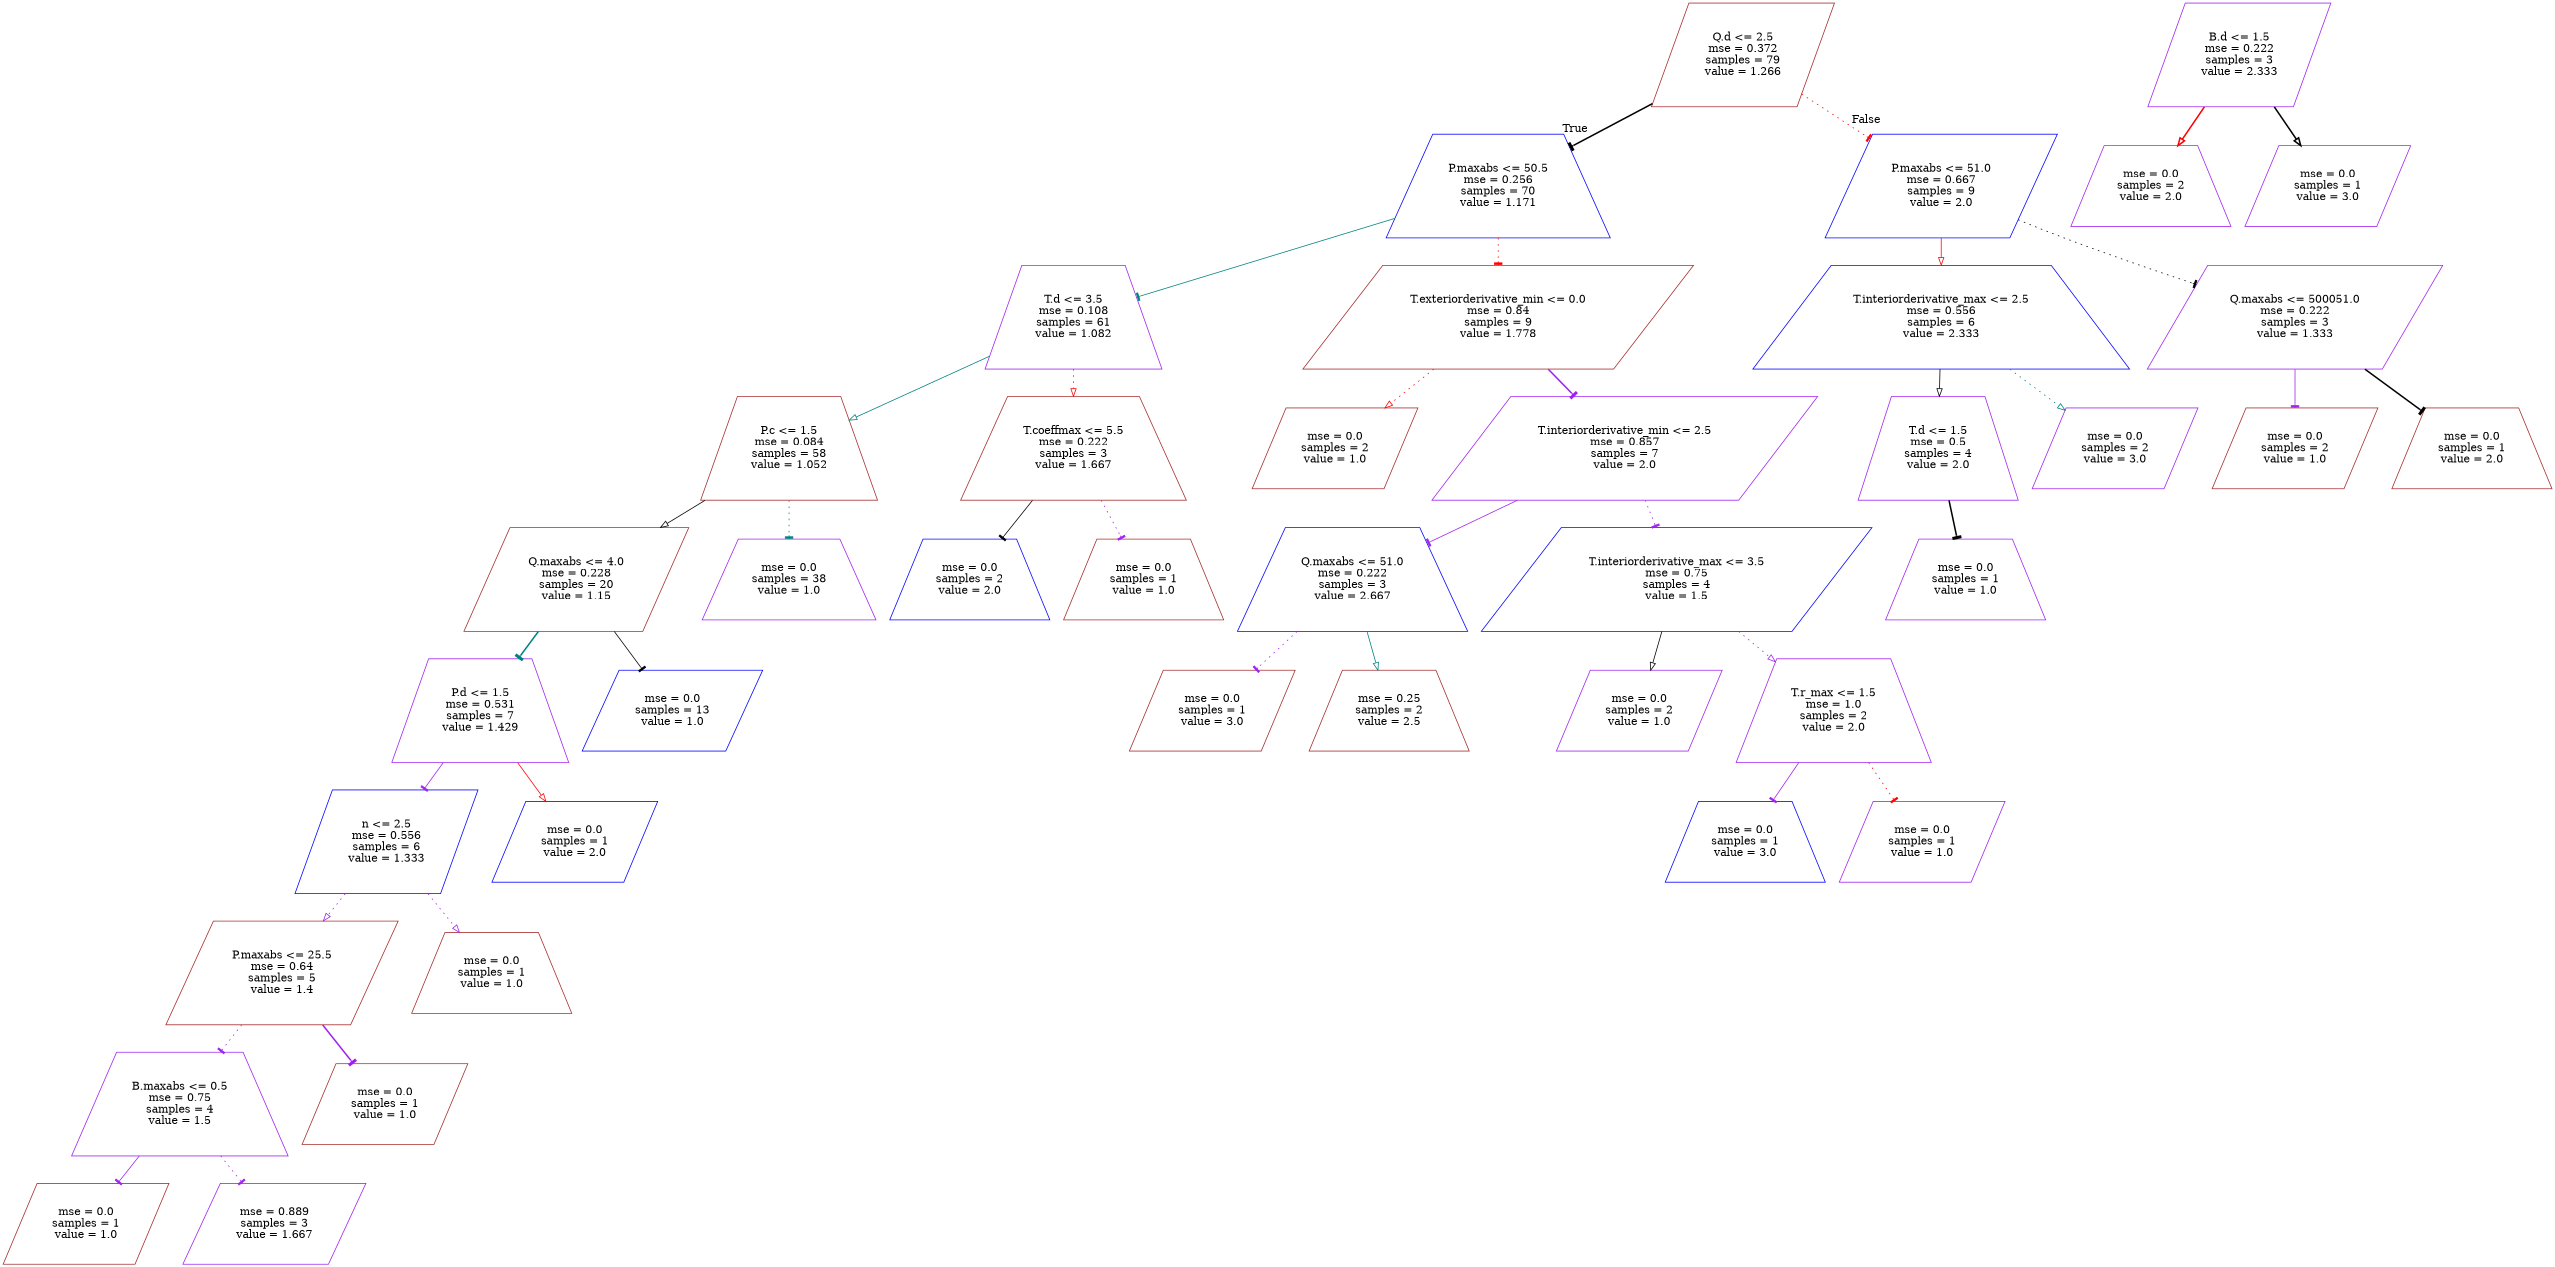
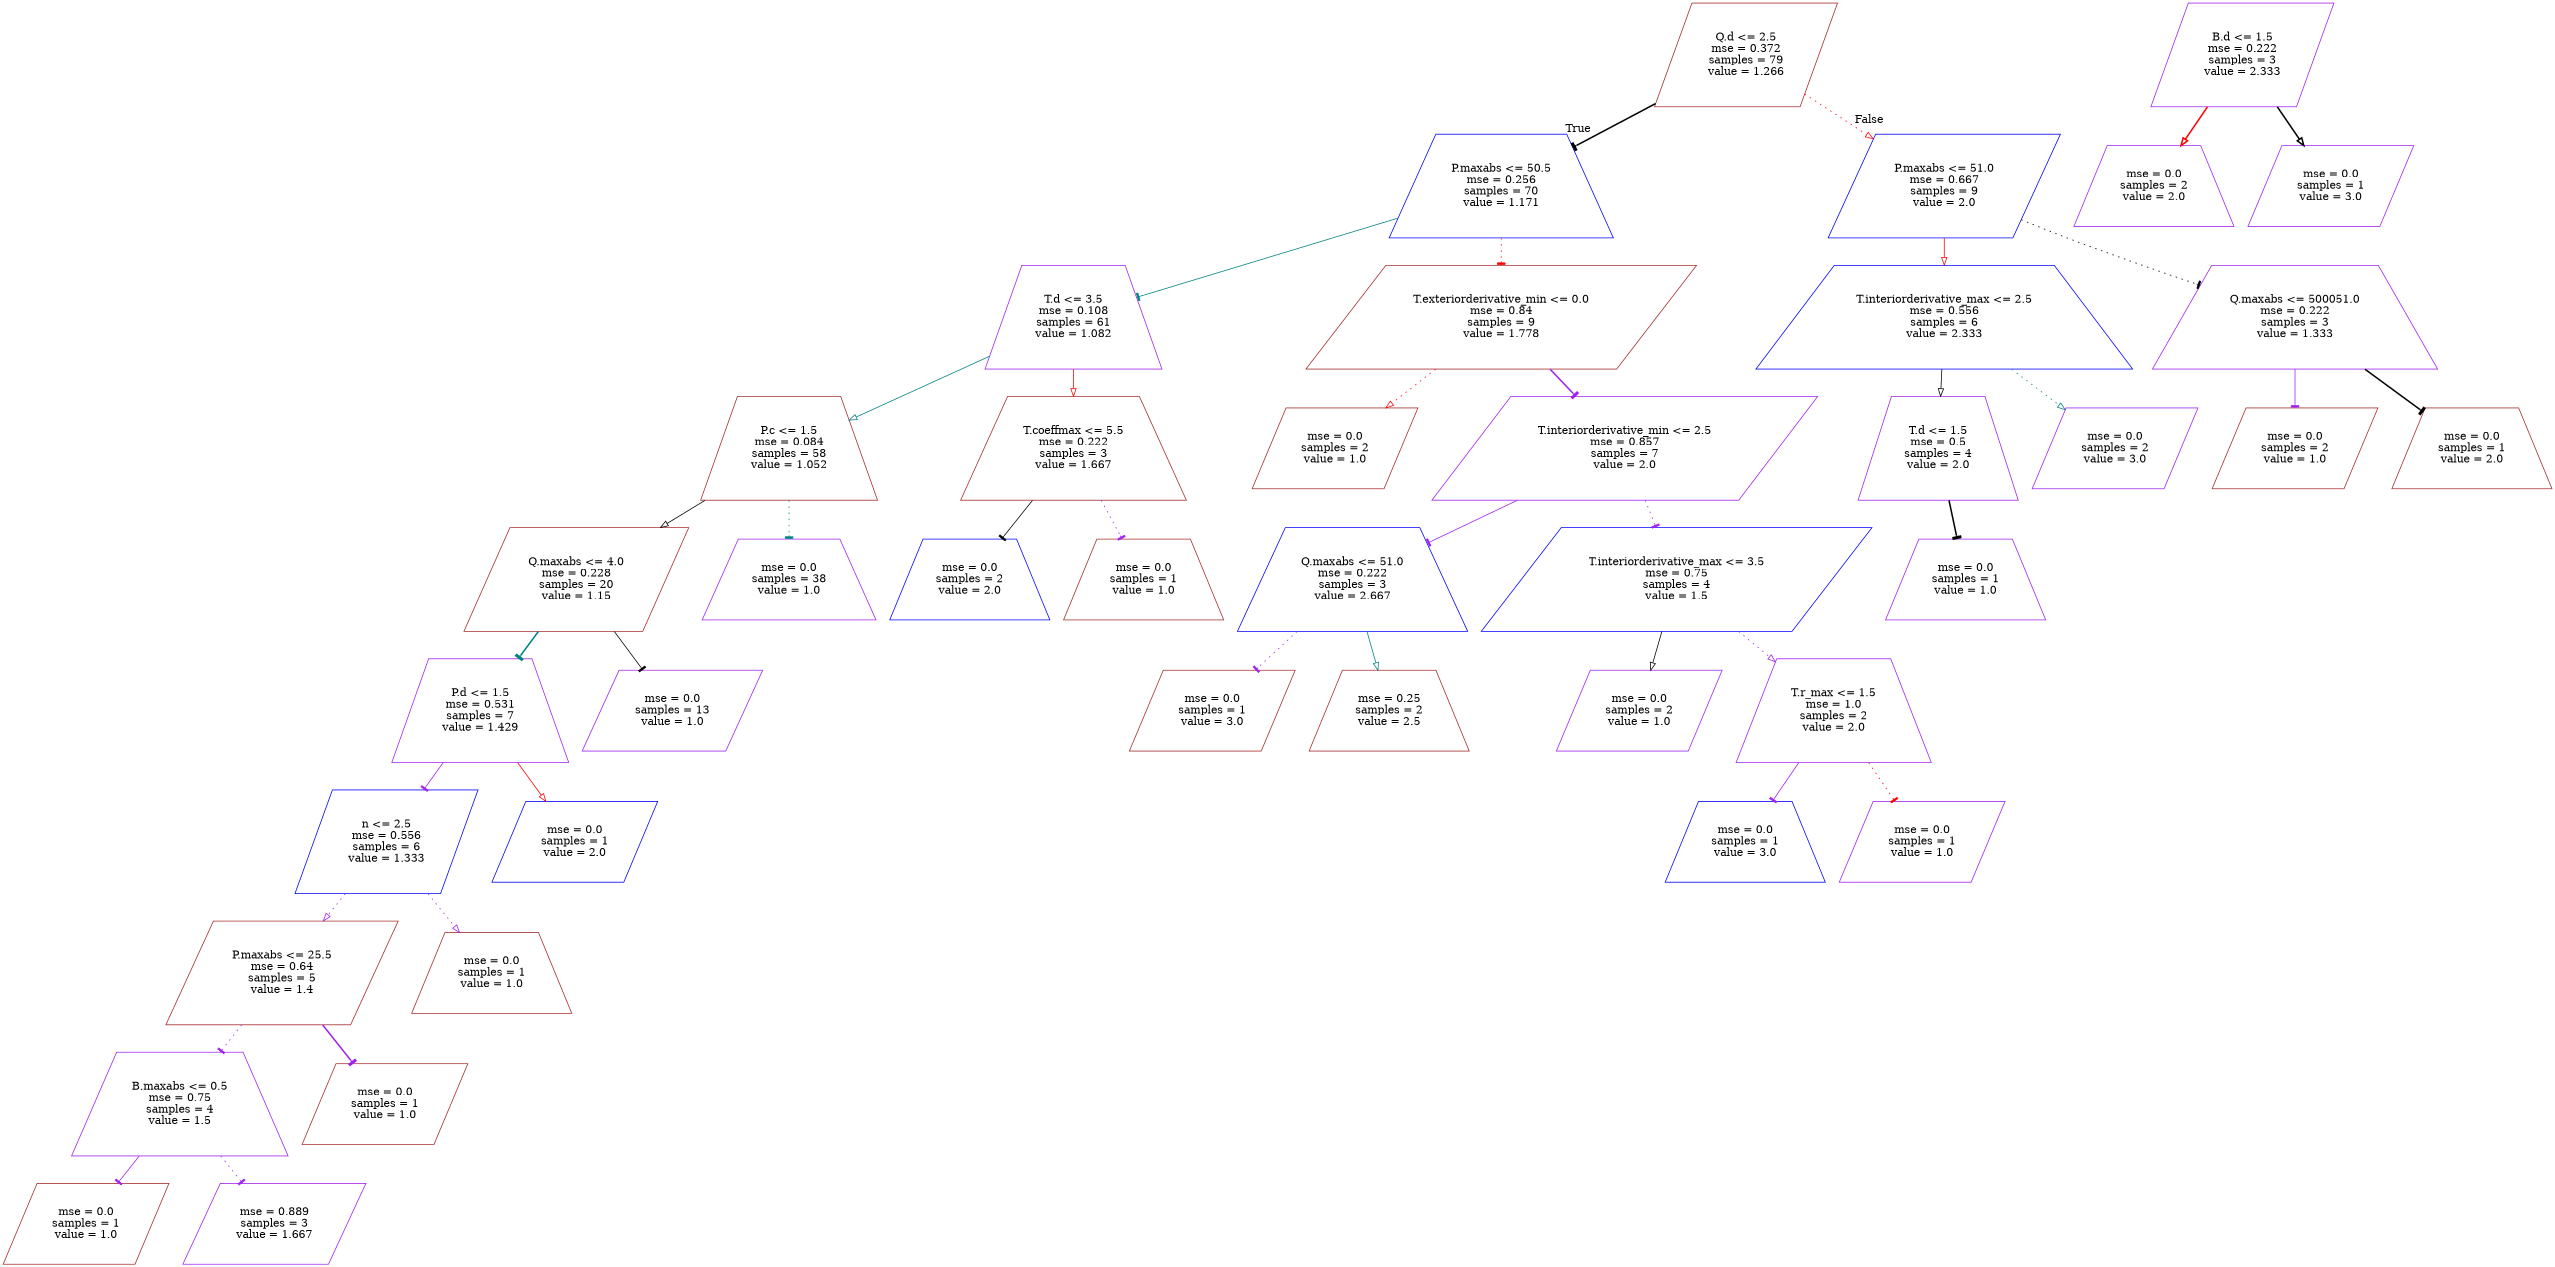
edge "Q.d <= 2.5 mse = 0.372 samples = 79 value = 1.266" -> "P.maxabs <= 51.0 mse = 0.667 samples = 9 value = 2.0": arrowhead tee -> onormal
node "Q.maxabs <= 500051.0 mse = 0.222 samples = 3 value = 1.333": shape parallelogram -> trapezium
edge "T.d <= 3.5 mse = 0.108 samples = 61 value = 1.082" -> "T.coeffmax <= 5.5 mse = 0.222 samples = 3 value = 1.667": style dotted -> solid
node "mse = 0.0 samples = 13 value = 1.0": color blue -> purple
